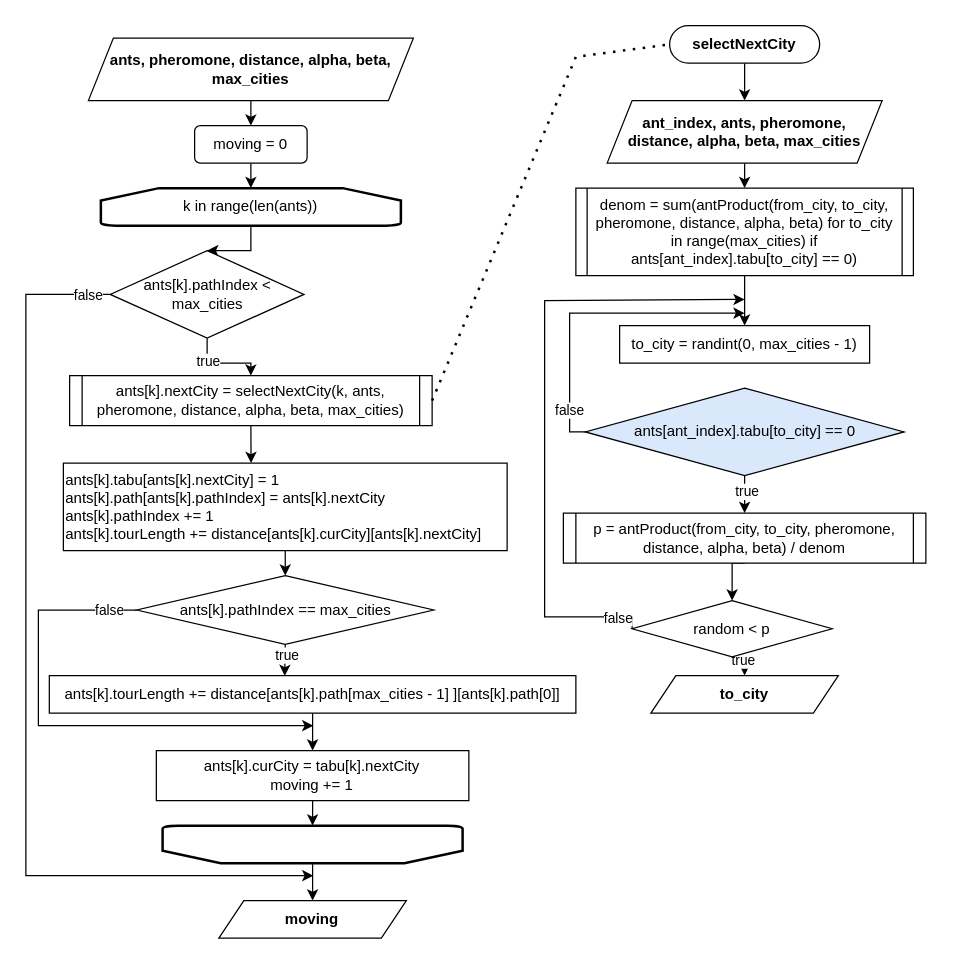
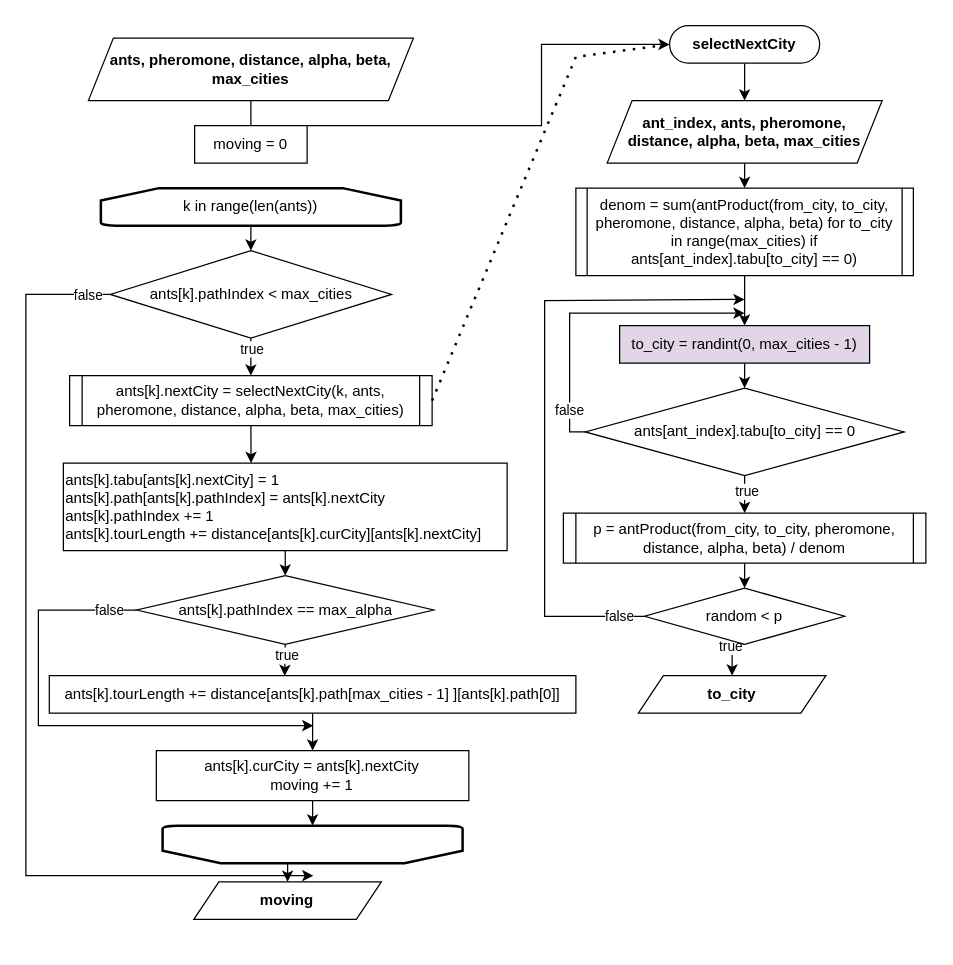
edge "ants, pheromone, distance, alpha, beta, max_cities" -> "moving = 0": now "ants, pheromone, distance, alpha, beta, max_cities" -> "selectNextCity"
node "moving = 0": shape rounded rectangle -> rectangle
edge "moving = 0" -> "k in range(len(ants))": removed
node "ants[k].pathIndex < max_cities": size 194x88 -> 281x88
node "to_city = randint(0, max_cities - 1)": fillcolor #ffffff -> #e1d5e7
edge "to_city = randint(0, max_cities - 1)" -> "ants[ant_index].tabu[to_city] == 0": added
node "ants[ant_index].tabu[to_city] == 0": fillcolor #dae8fc -> #ffffff
node "ants[k].pathIndex == max_cities": label "ants[k].pathIndex == max_cities" -> "ants[k].pathIndex == max_alpha"
node "random < p": moved (732, 629) -> (744, 616)
node "to_city": moved (744, 694) -> (732, 694)
node "ants[k].curCity = tabu[k].nextCitymoving += 1": label "ants[k].curCity = tabu[k].nextCitymoving += 1" -> "ants[k].curCity = ants[k].nextCitymoving += 1"
node "moving": moved (312, 919) -> (287, 901)
